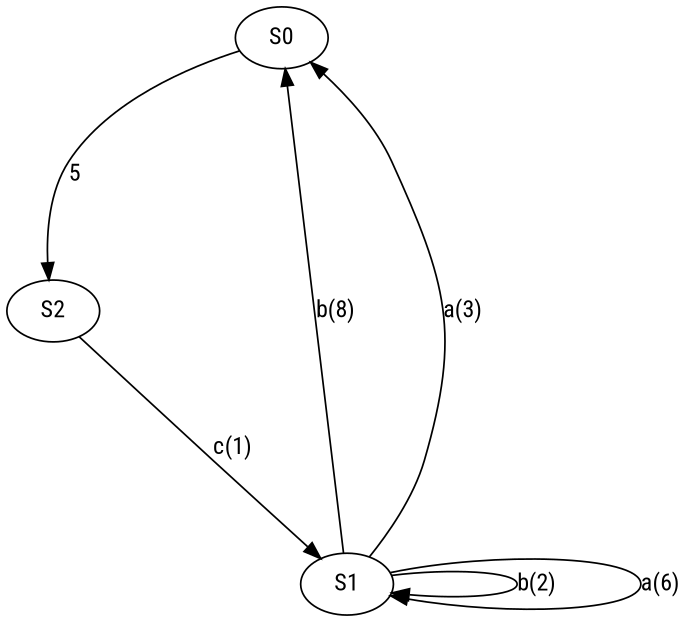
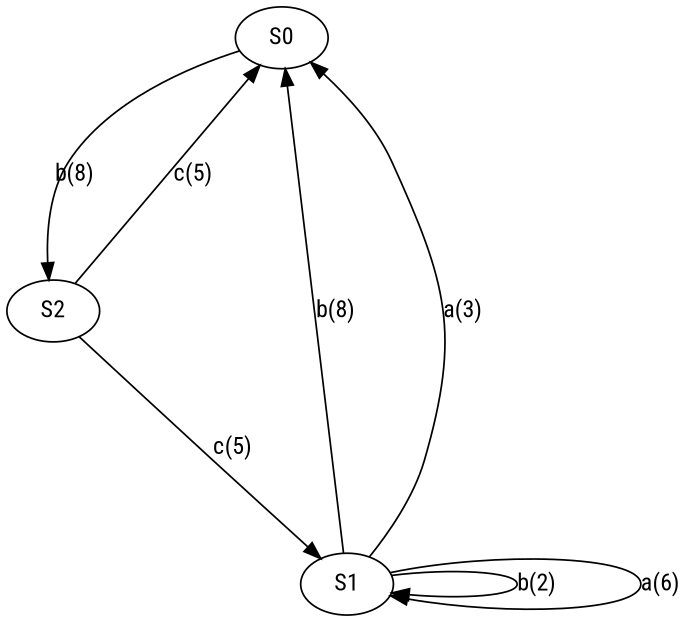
edge "S0" -> "S2": label "5" -> "b(8)"
edge "S2" -> "S0": added, label "c(5)"
edge "S2" -> "S1": label "c(1)" -> "c(5)"
